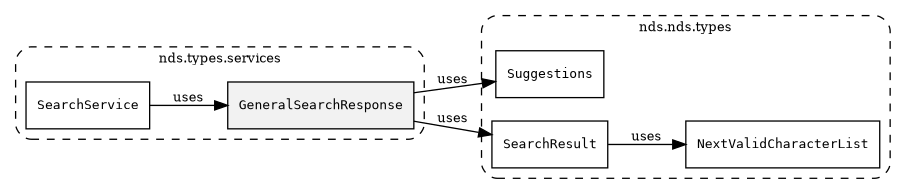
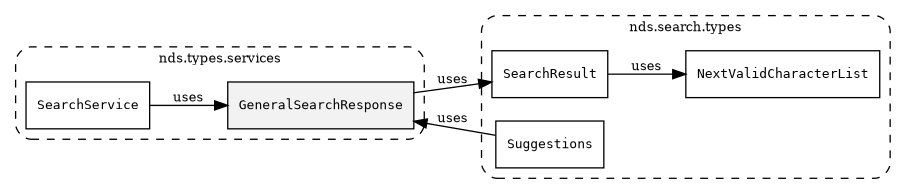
cluster "nds.nds.types": label "nds.nds.types" -> "nds.search.types"
edge "GeneralSearchResponse" -> "Suggestions": reversed
